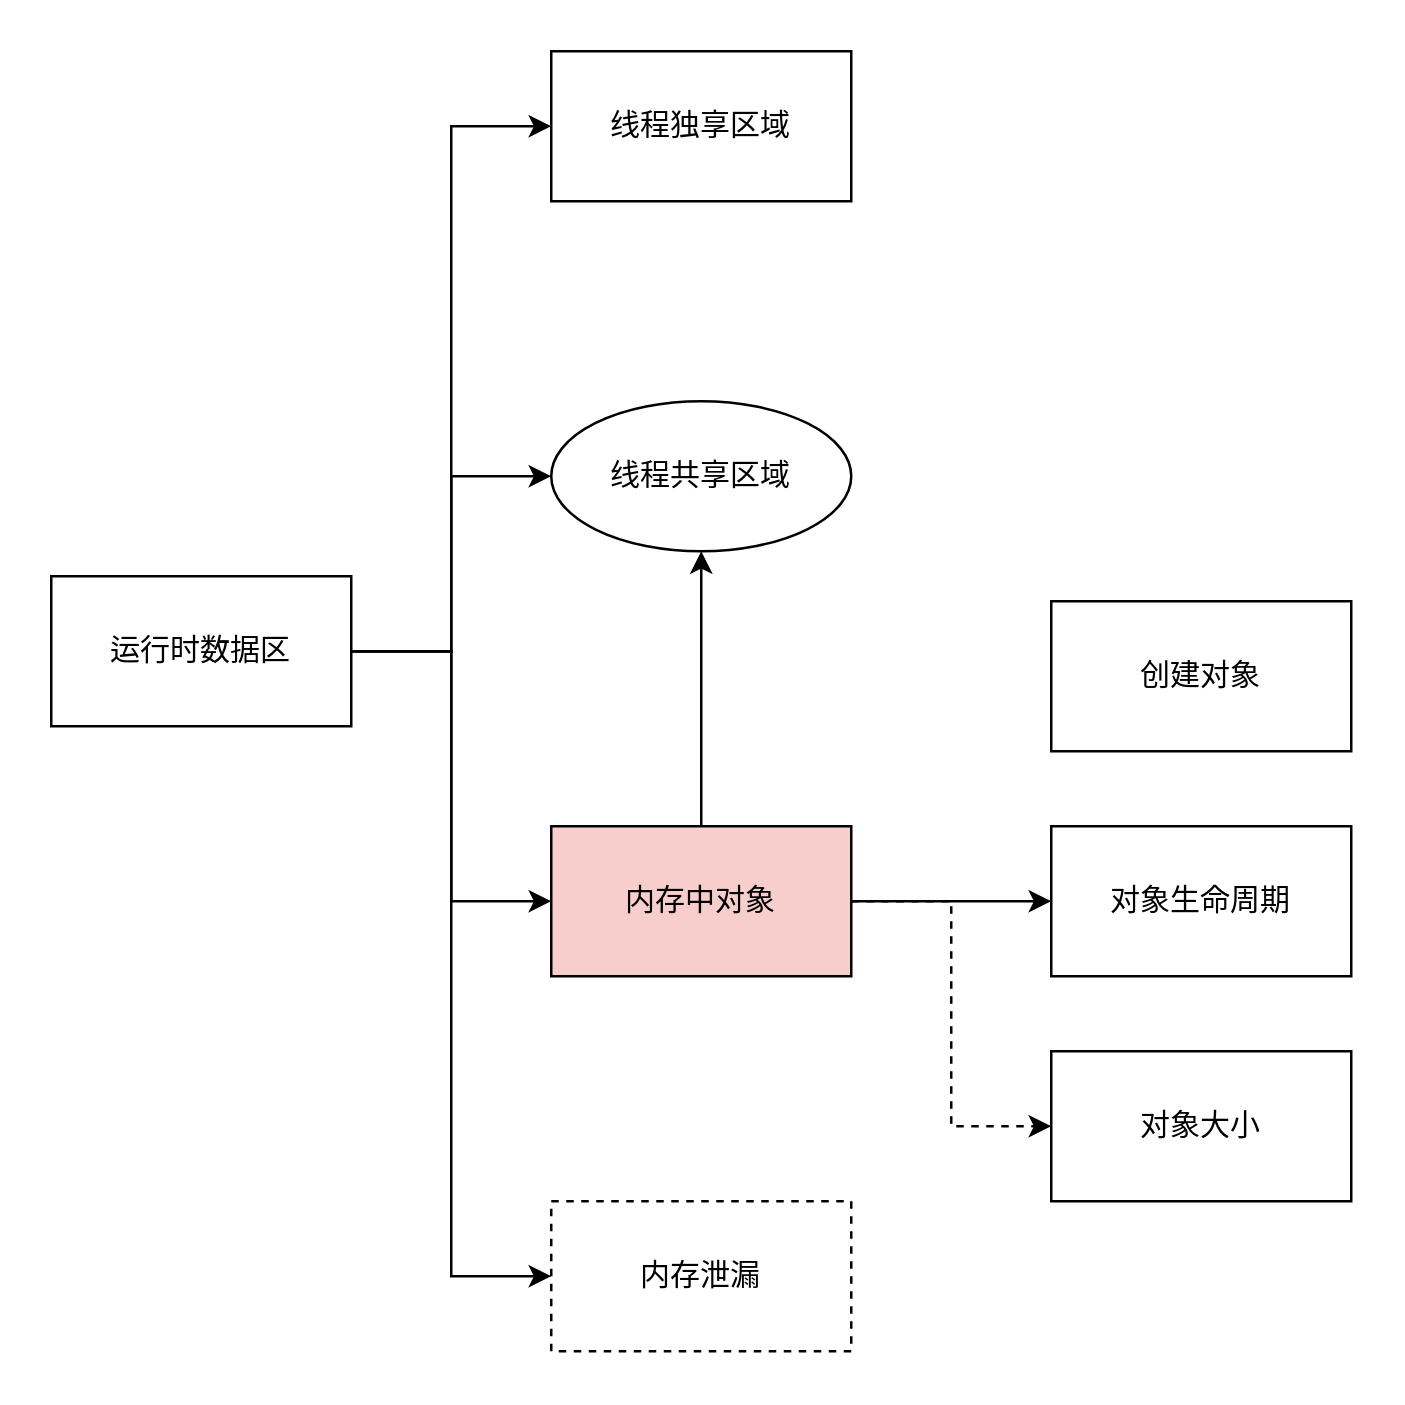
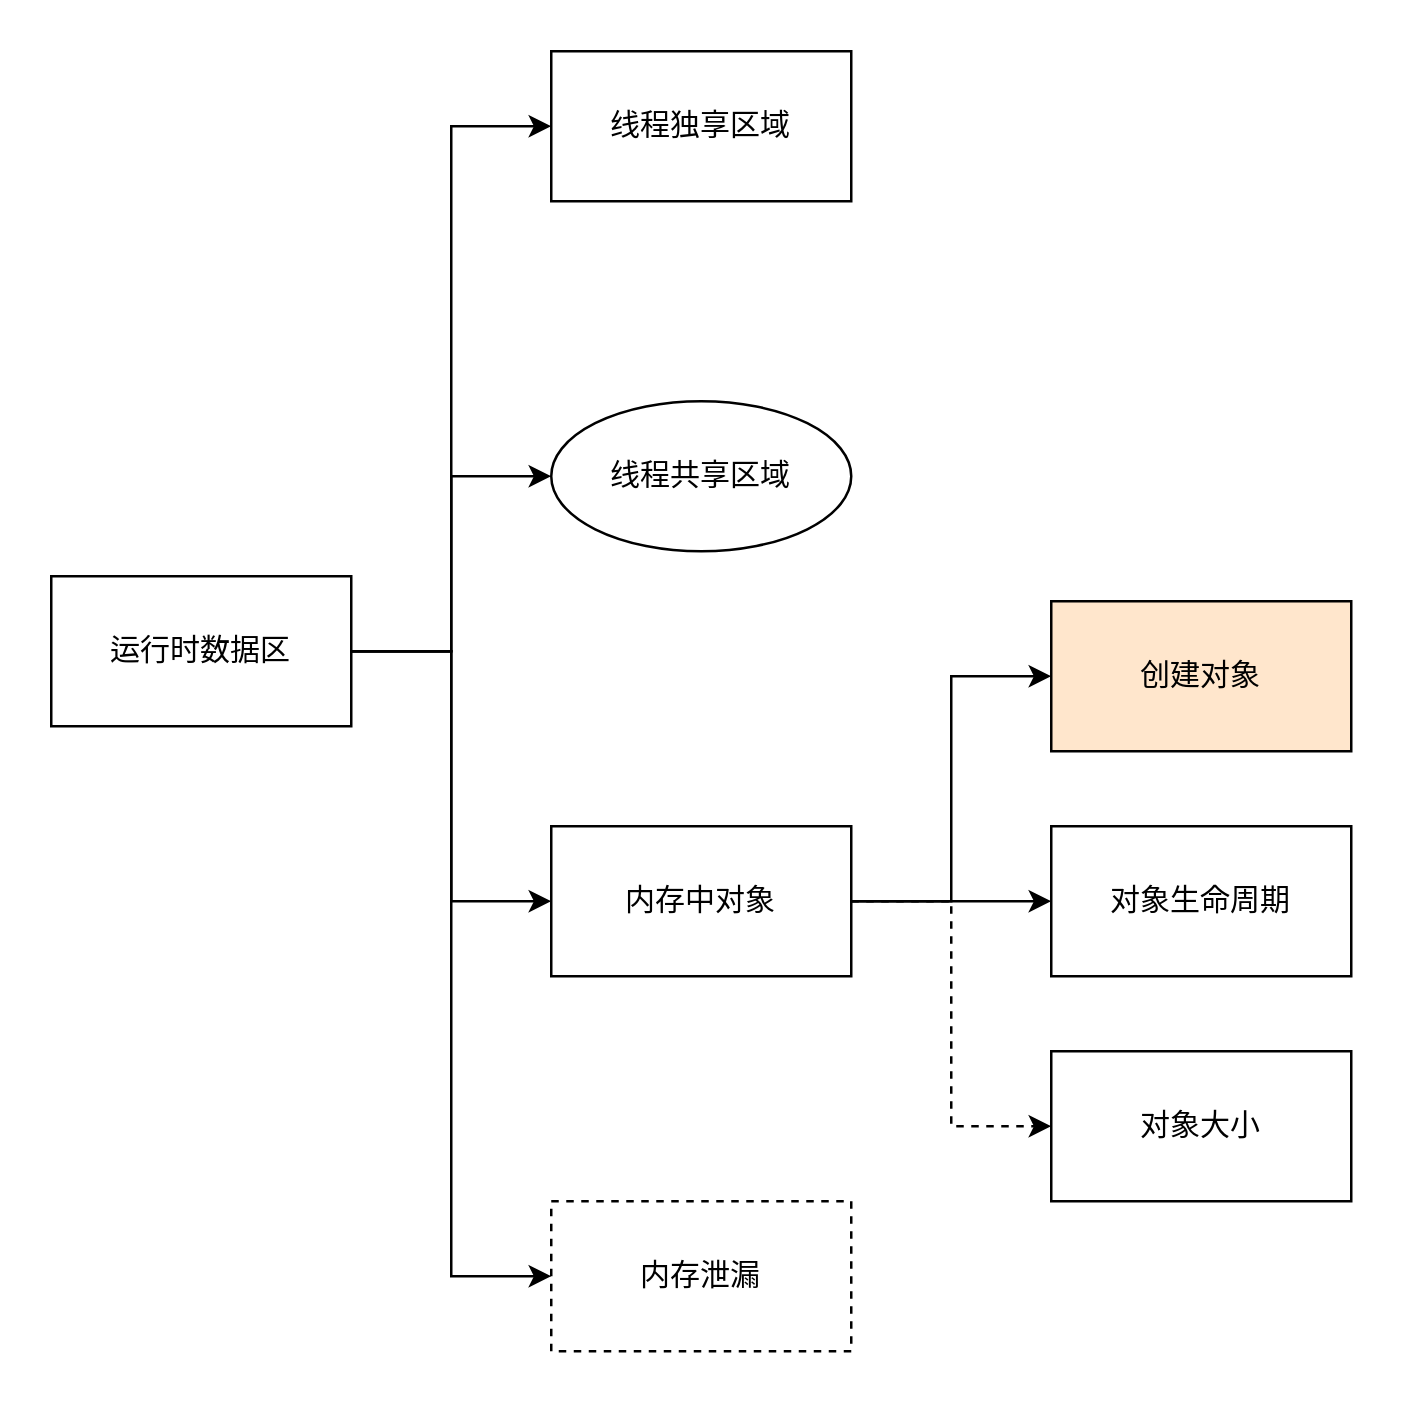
node "创建对象": fillcolor #ffffff -> #ffe6cc
edge "内存中对象" -> "线程共享区域": now "内存中对象" -> "创建对象"
node "内存中对象": fillcolor #f8cecc -> #ffffff
